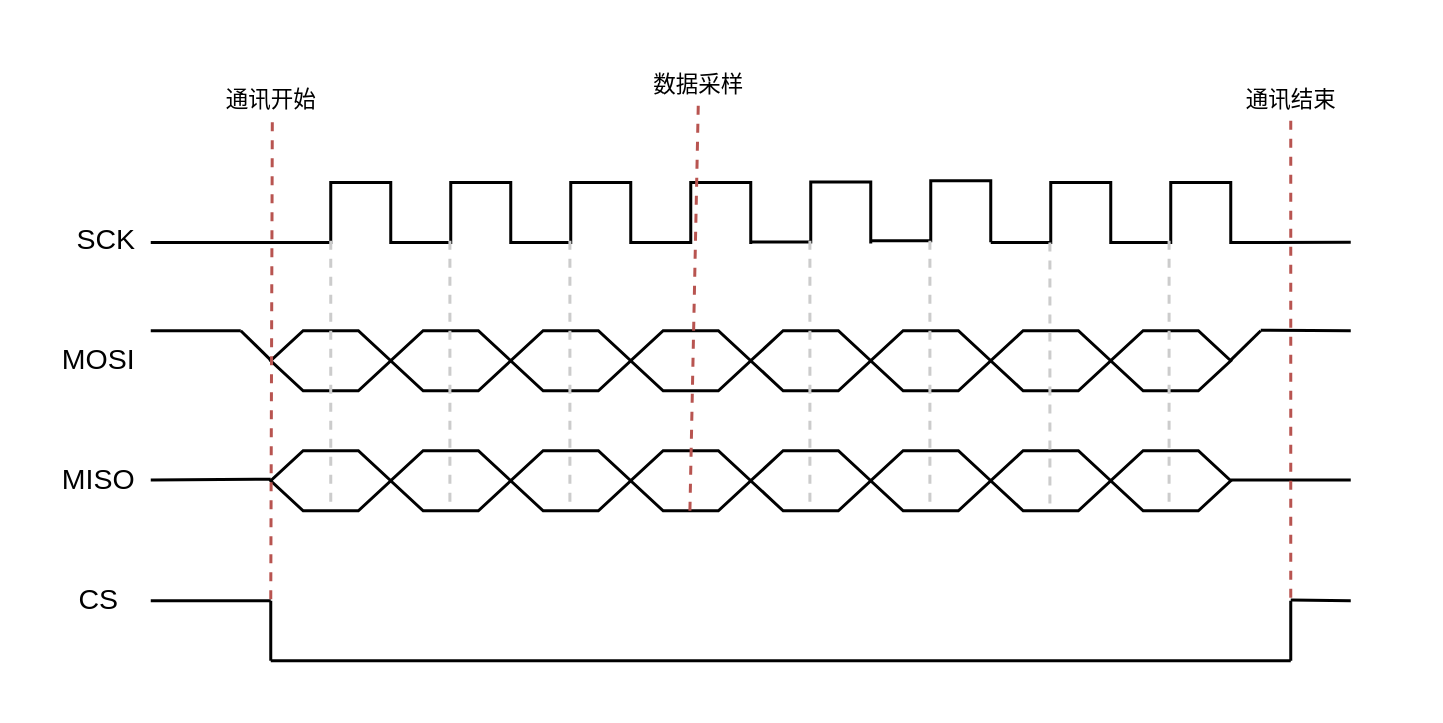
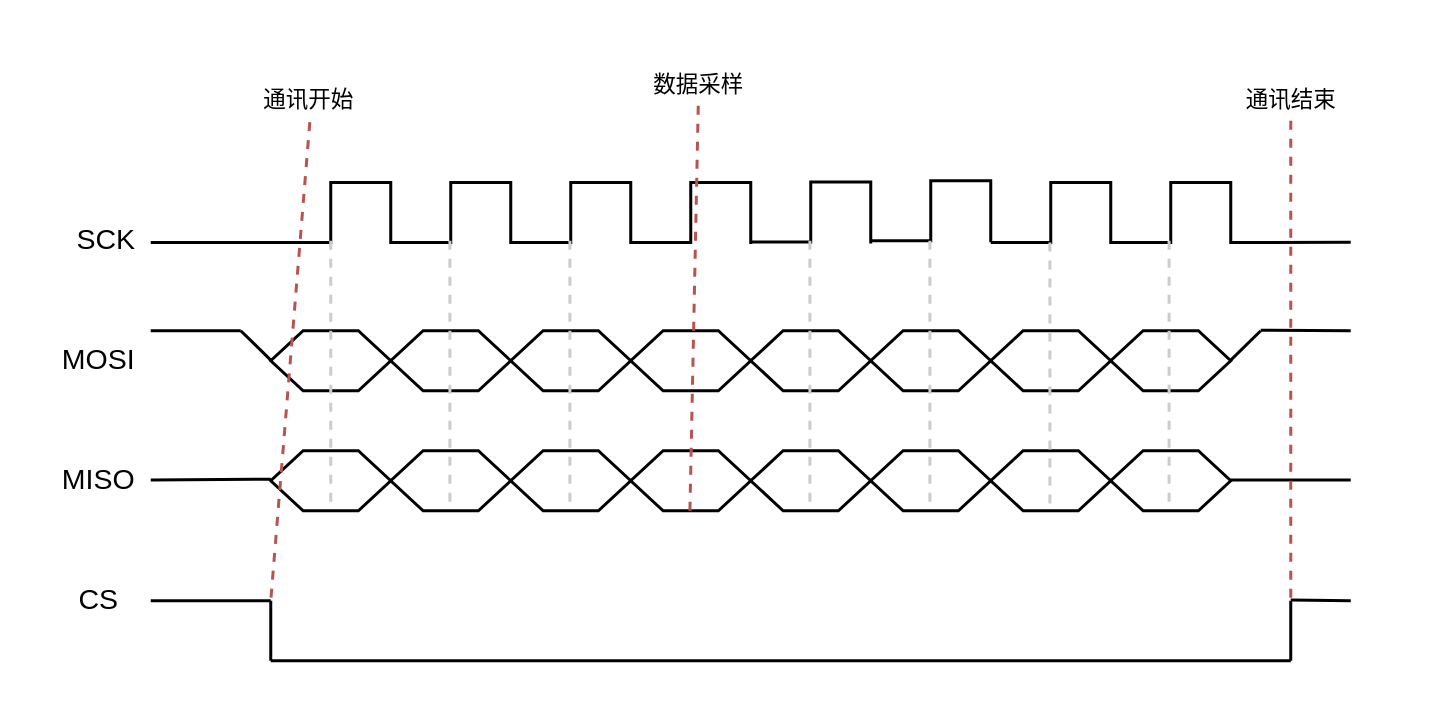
node "通讯开始": moved (271, 98) -> (308, 98)
